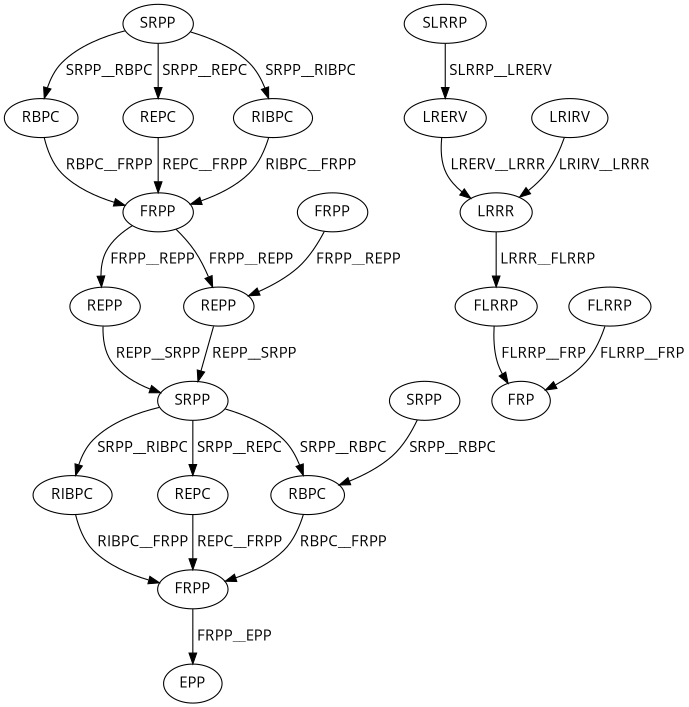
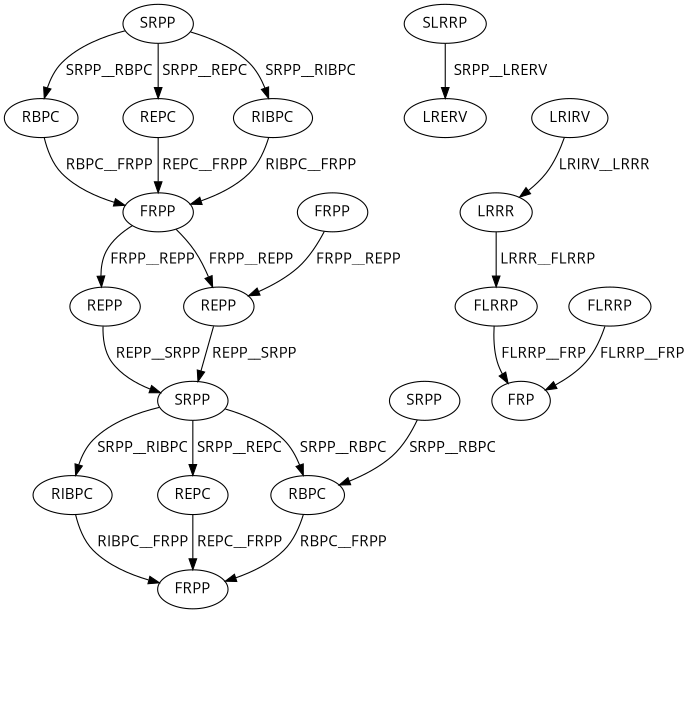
edge "SLRRP" -> "LRERV": label " SLRRP__LRERV" -> " SRPP__LRERV"
edge "LRERV" -> "LRRR": removed, label "LRERV__LRRR"
node "EPP": removed
